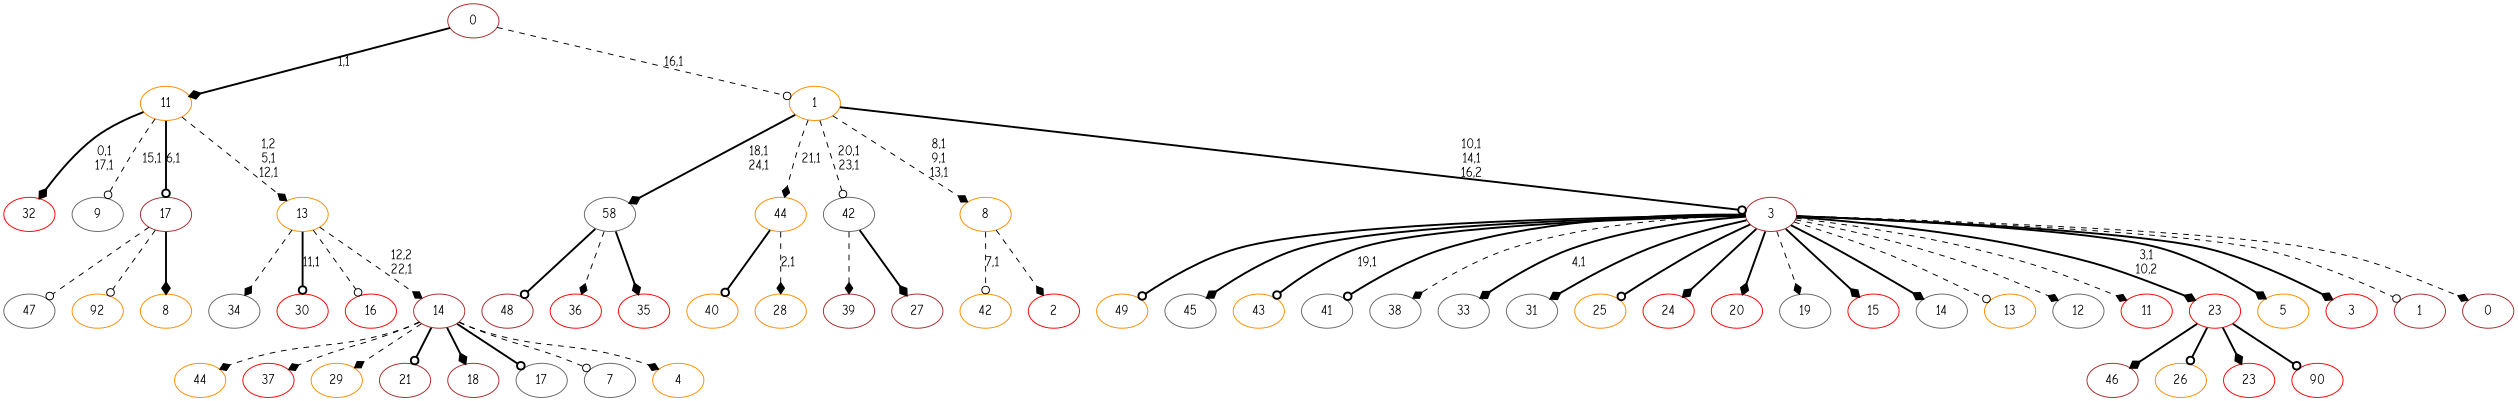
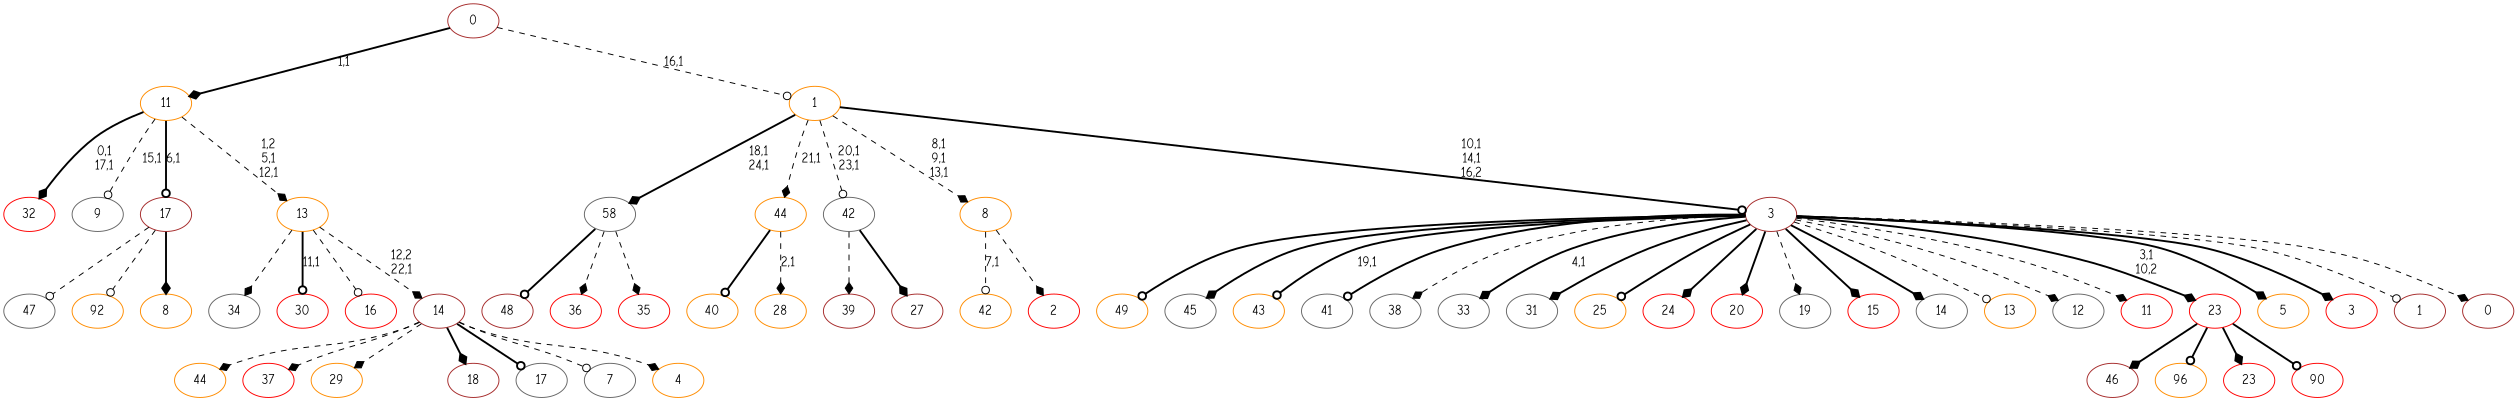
edge "58" -> "35": style bold -> dashed
node "21": removed
node "26": label "26" -> "96"
